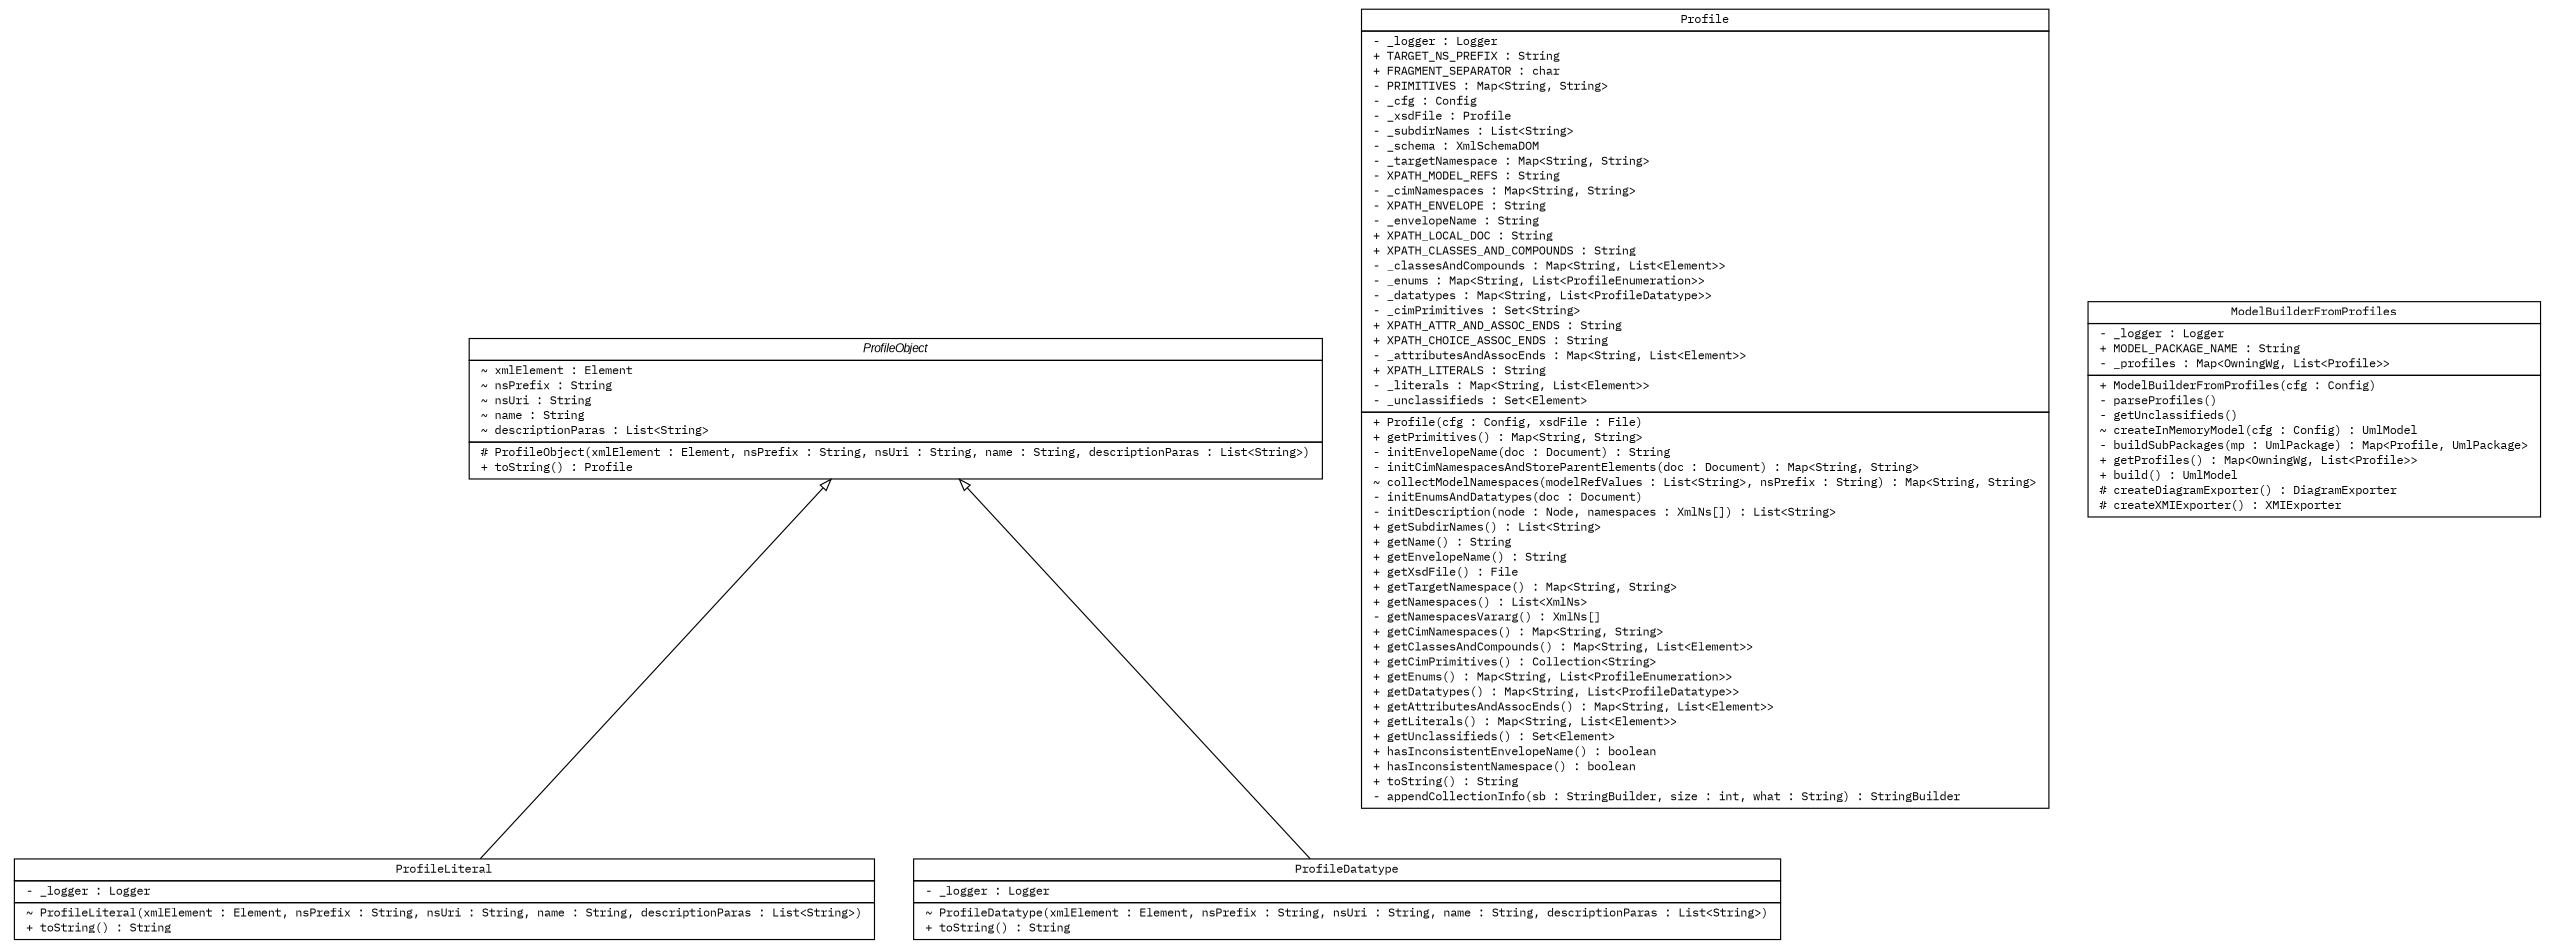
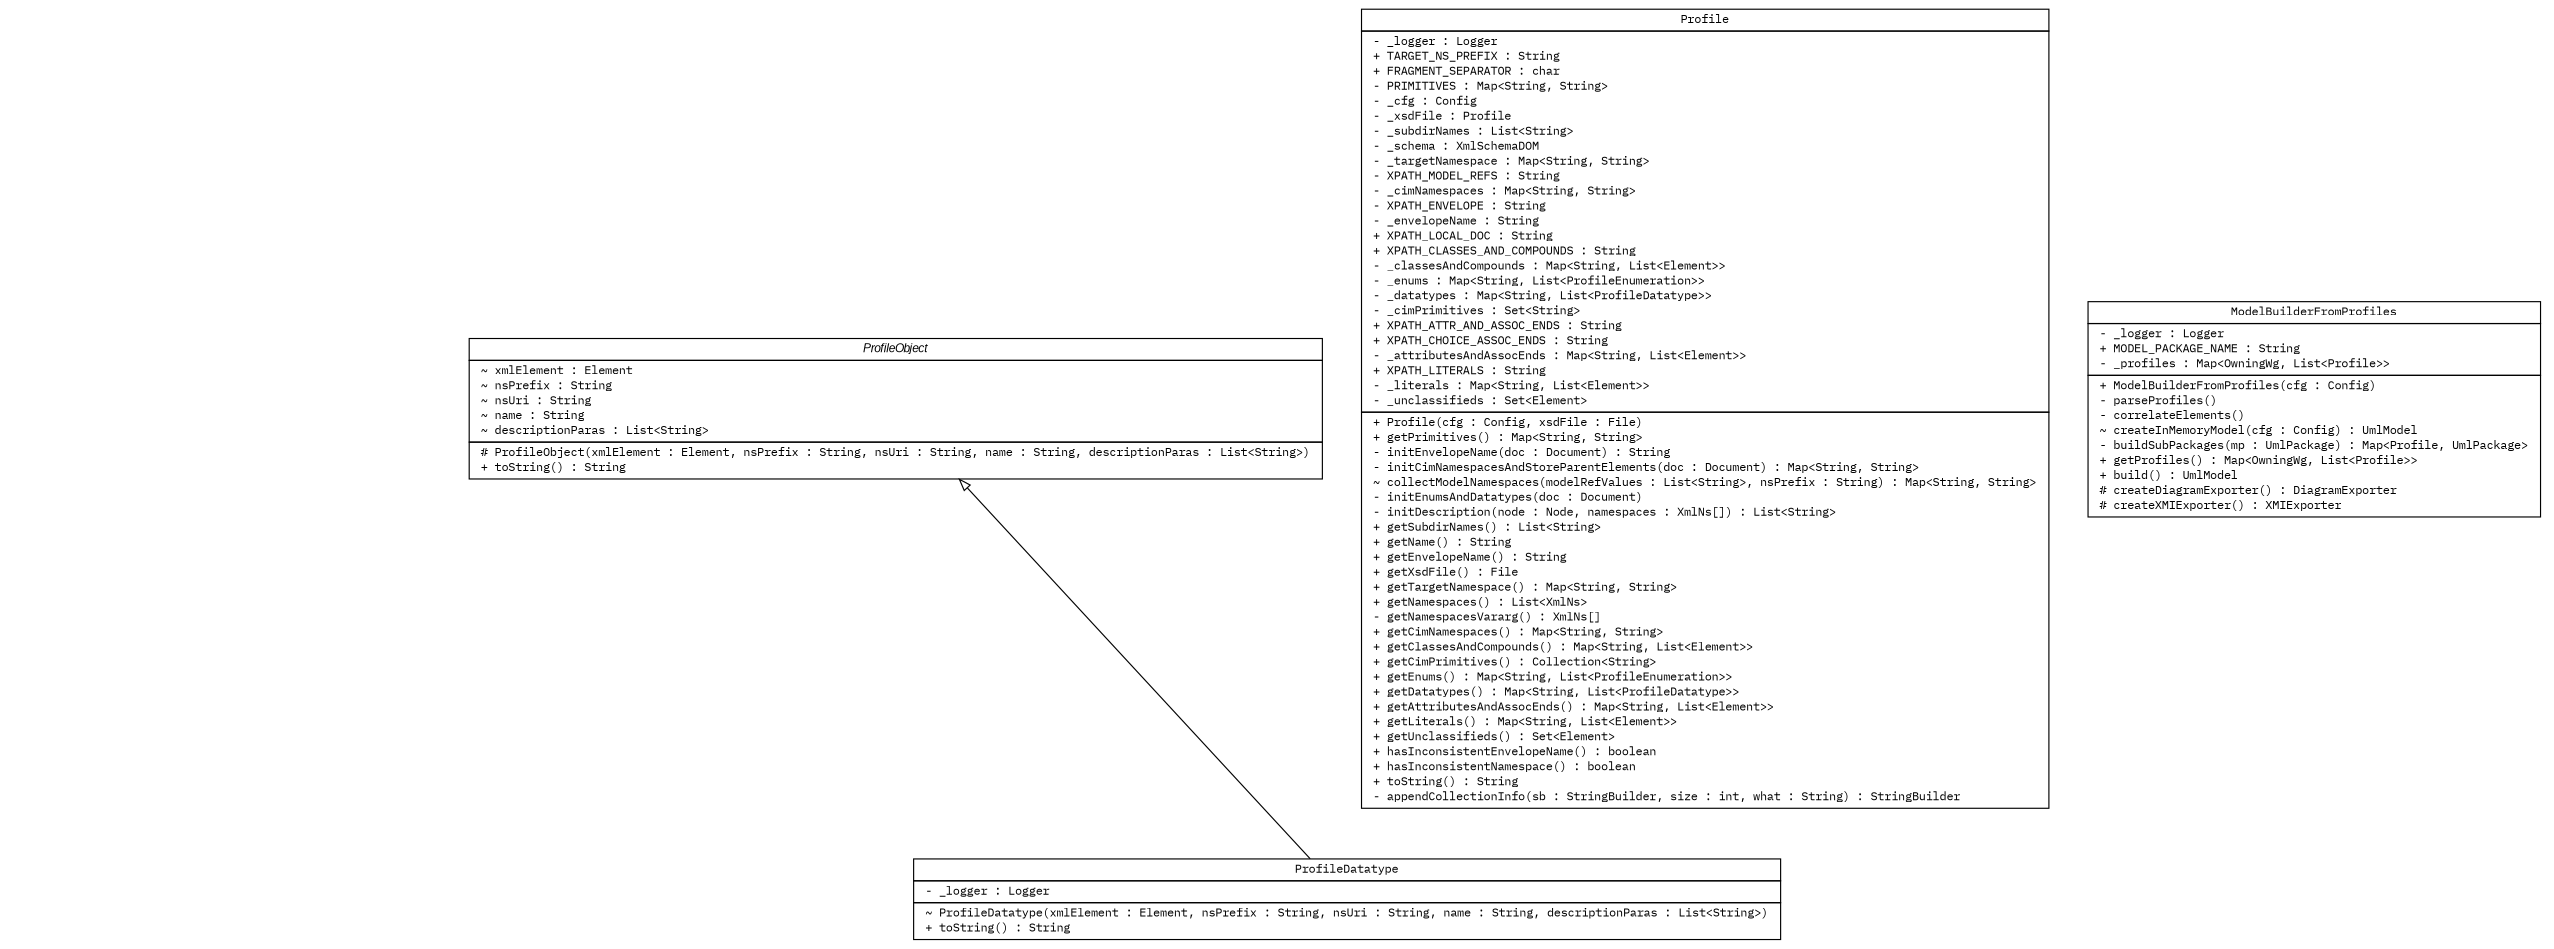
node "ModelBuilderFromProfiles": text "- getUnclassifieds()" -> "- correlateElements()"
node "ProfileObject": text "+ toString() : Profile" -> "+ toString() : String"
node "ProfileLiteral": removed
